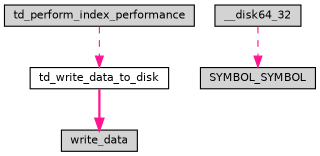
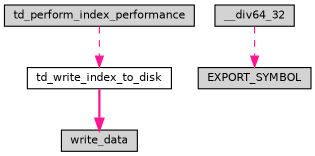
node "__disk64_32": label "__disk64_32" -> "__div64_32"
node "td_write_data_to_disk": label "td_write_data_to_disk" -> "td_write_index_to_disk"
node "SYMBOL_SYMBOL": label "SYMBOL_SYMBOL" -> "EXPORT_SYMBOL"
